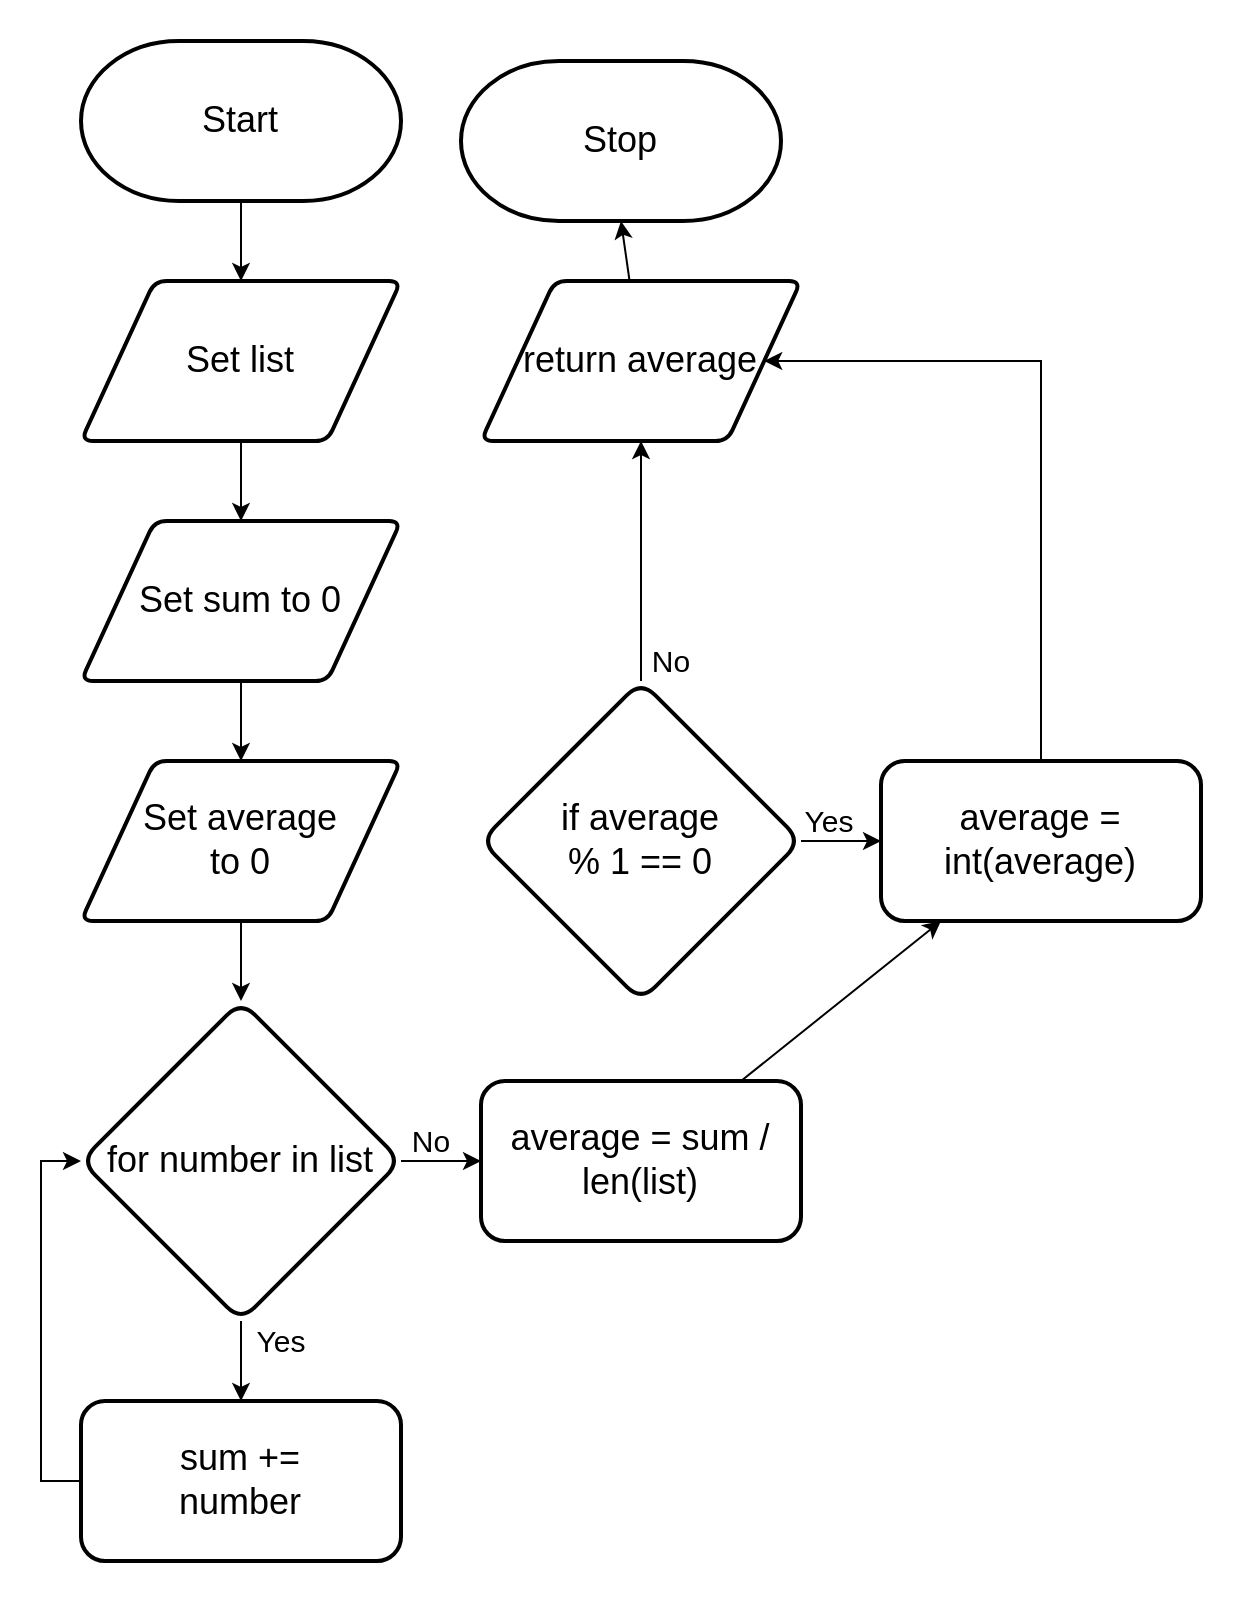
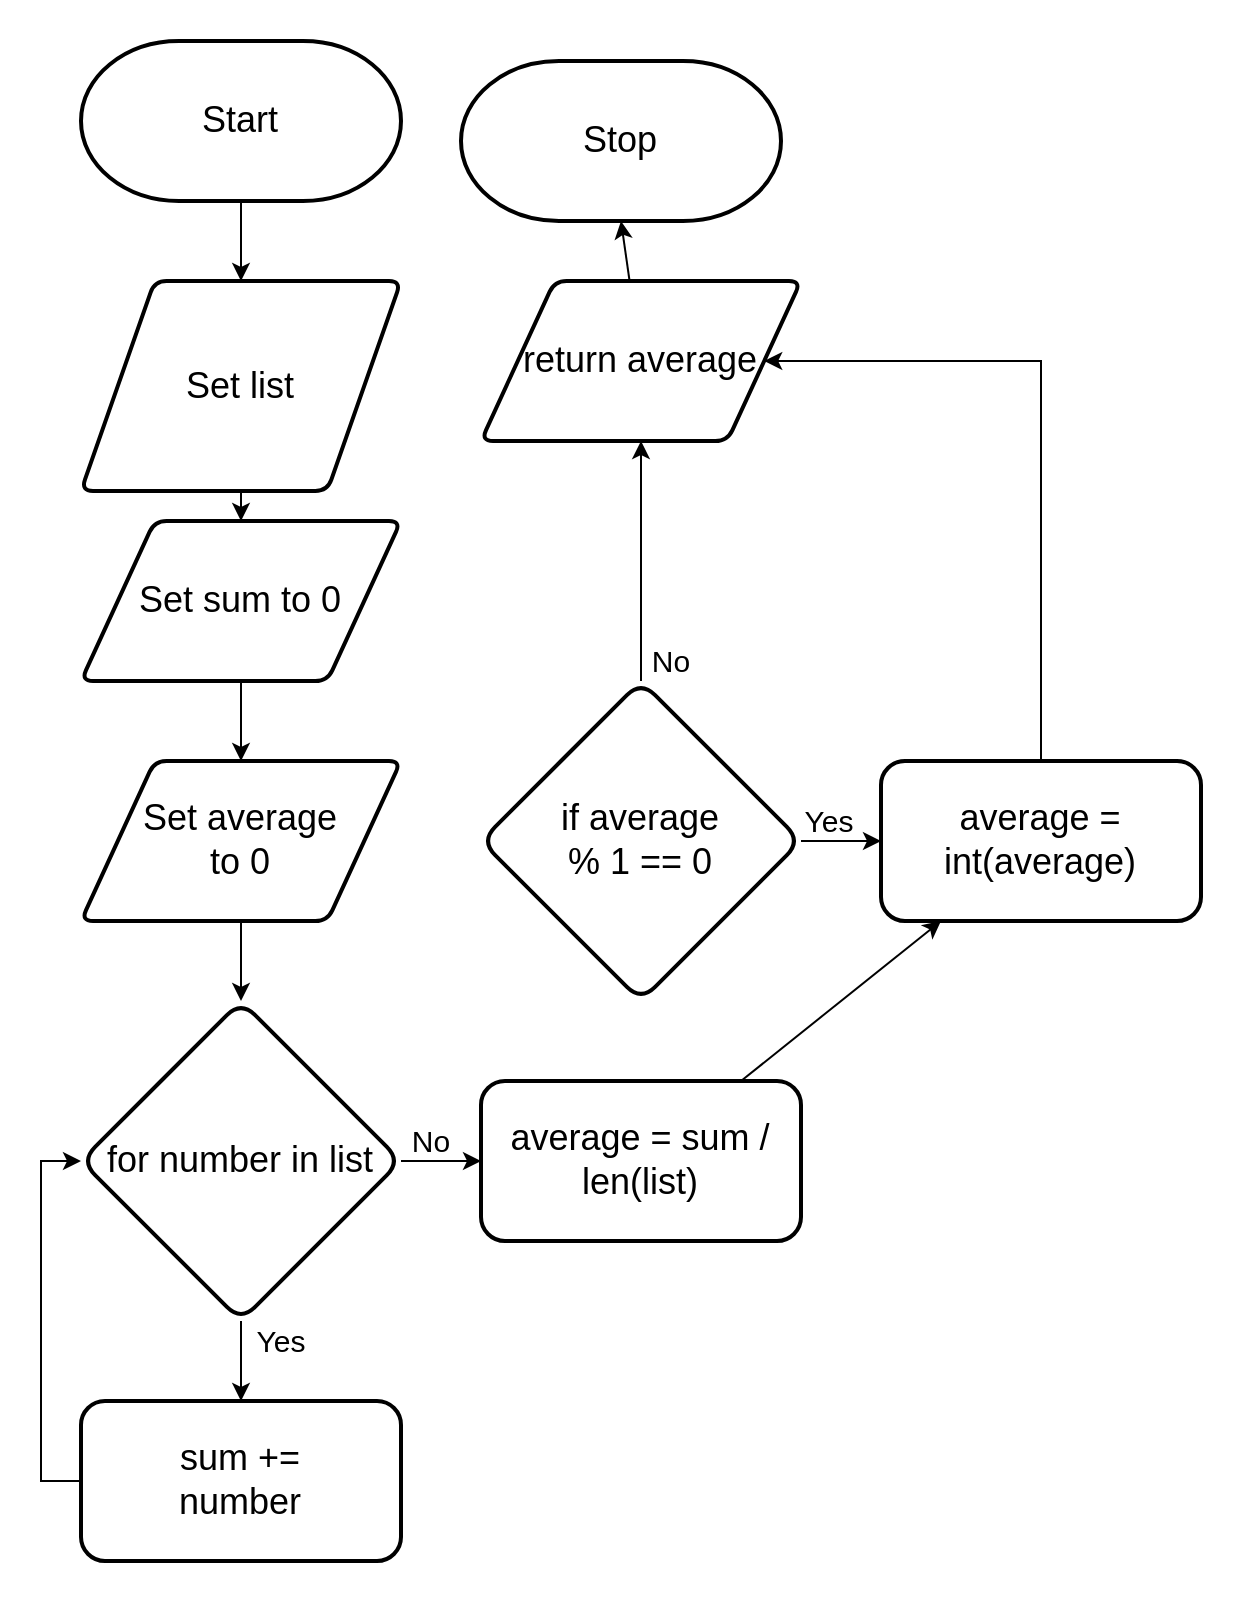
node "Set list": size 320x160 -> 320x210
